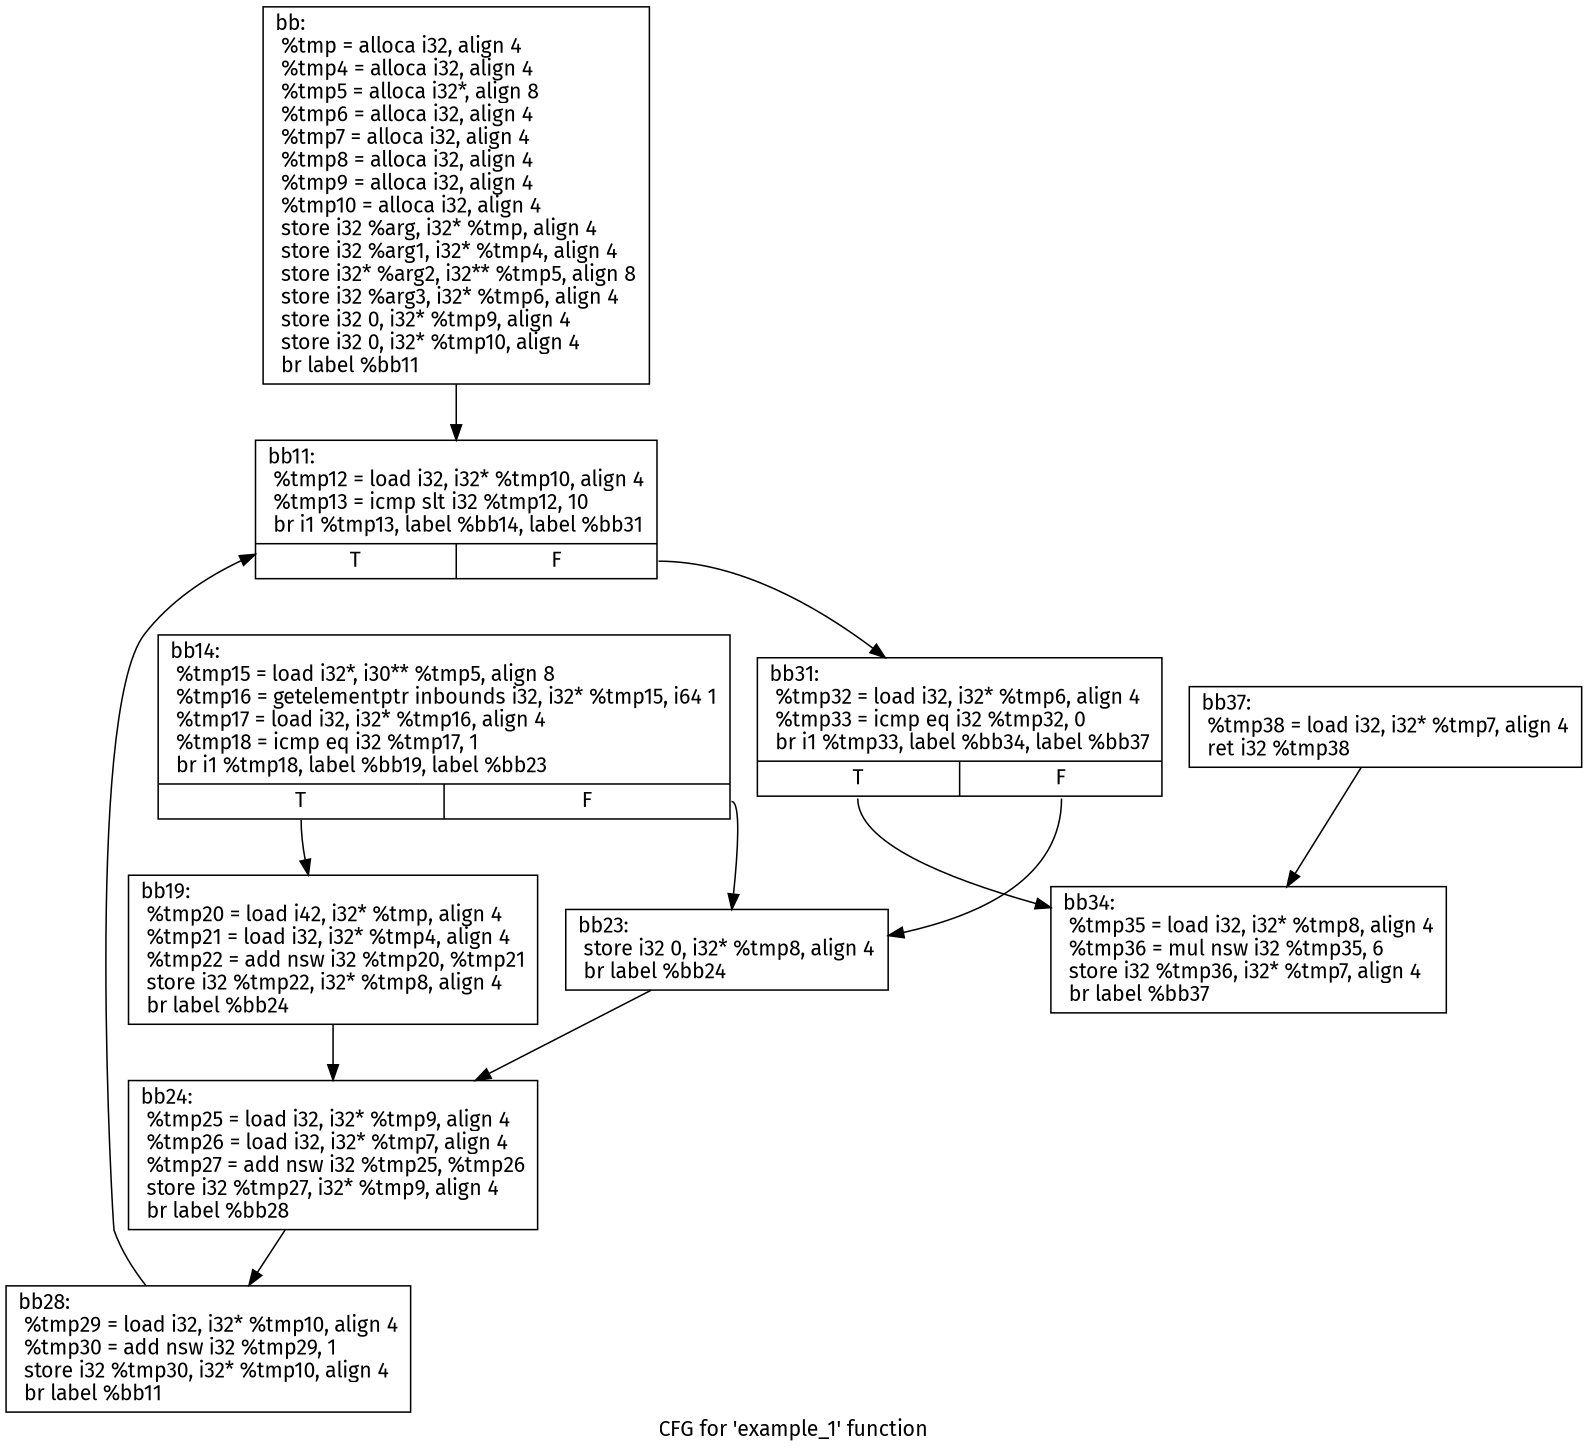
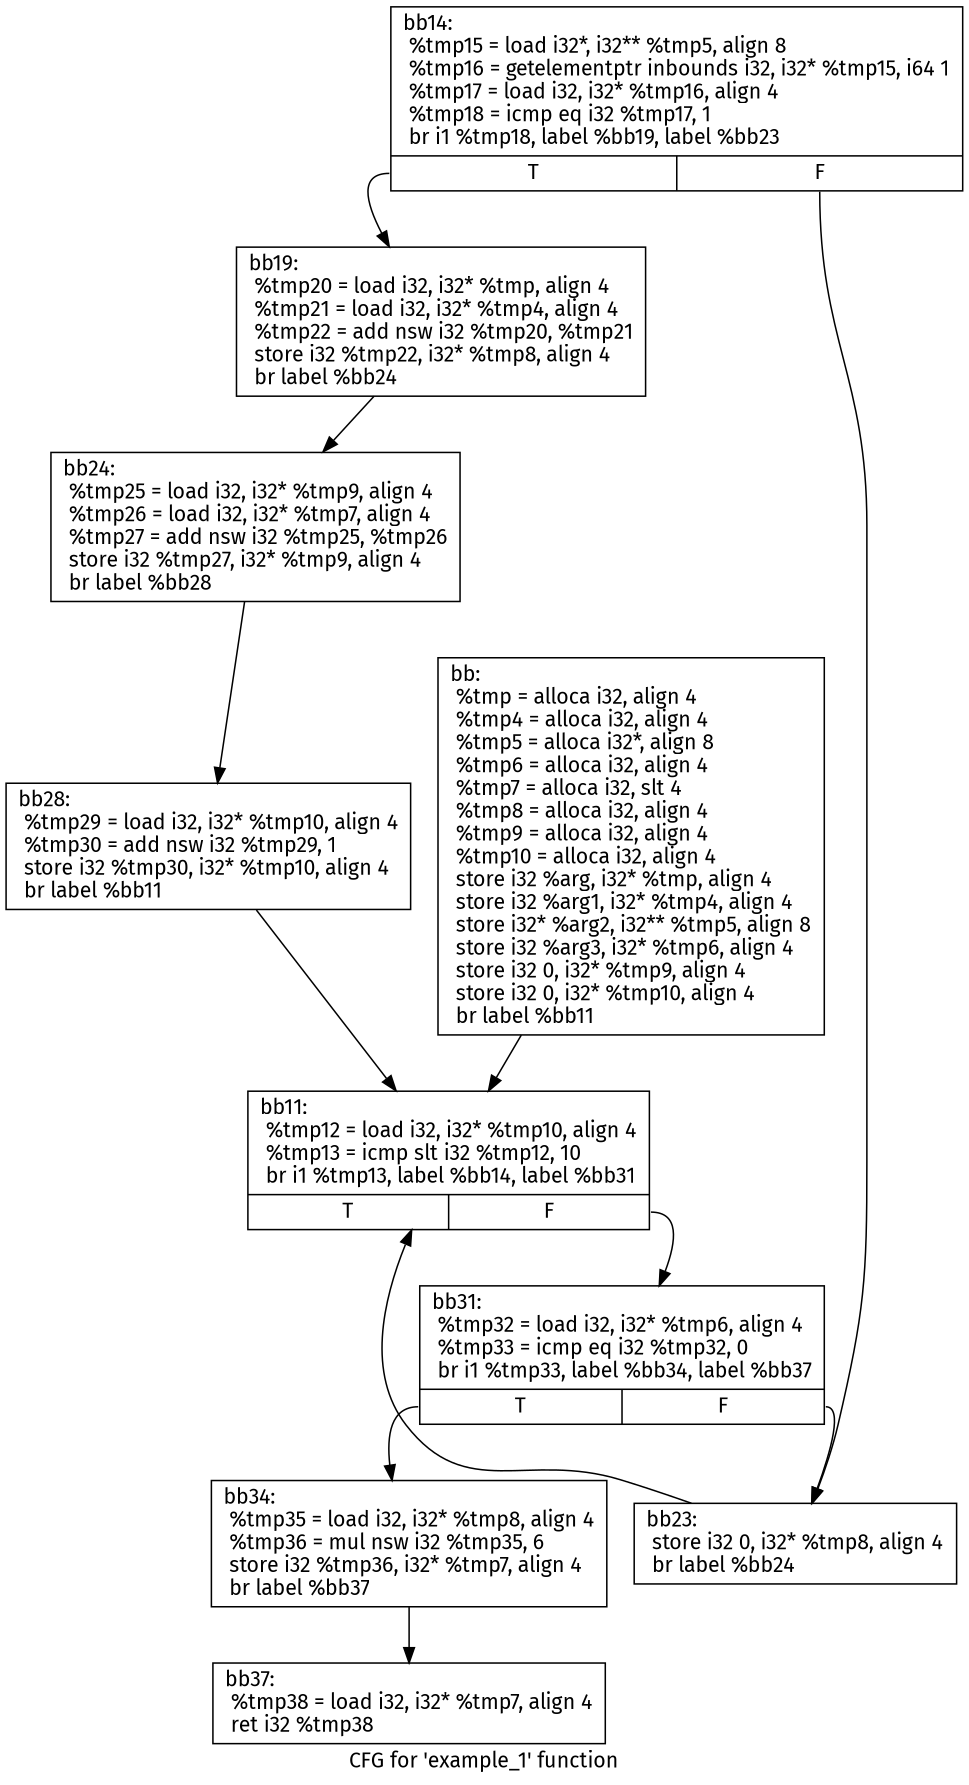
node "bb:": text "%tmp7 = alloca i32, align 4" -> "%tmp7 = alloca i32, slt 4"
node "bb14:": text "%tmp15 = load i32*, i30** %tmp5, align 8" -> "%tmp15 = load i32*, i32** %tmp5, align 8"
edge "bb37:" -> "bb34:": reversed
node "bb19:": text "%tmp20 = load i42, i32* %tmp, align 4" -> "%tmp20 = load i32, i32* %tmp, align 4"
edge "bb23:" -> "bb24:": now "bb23:" -> "bb11:"
